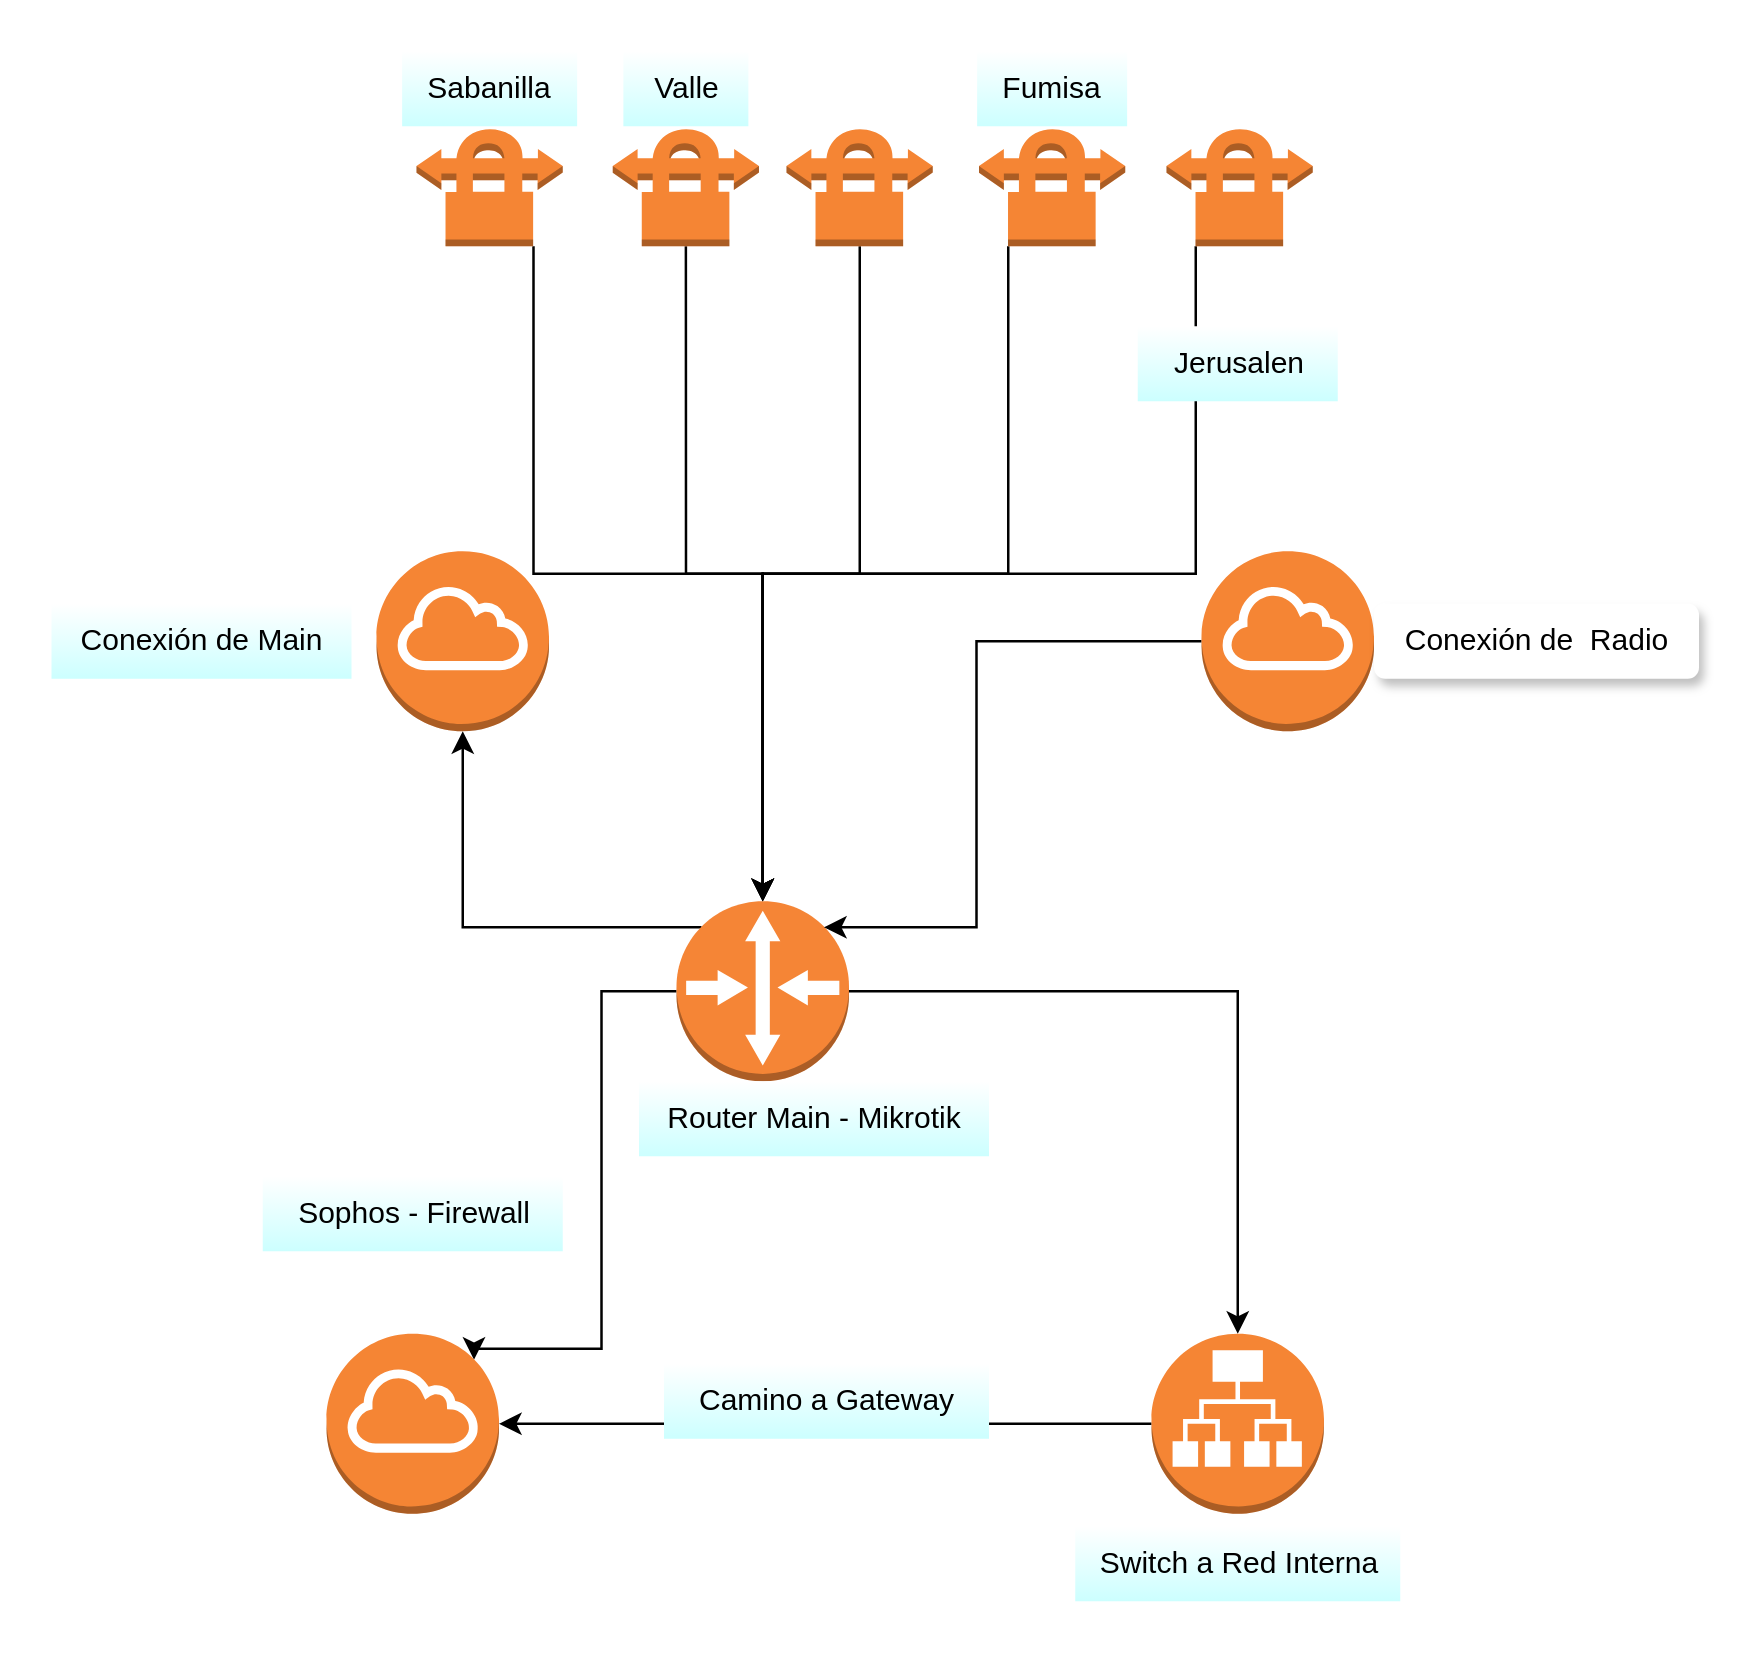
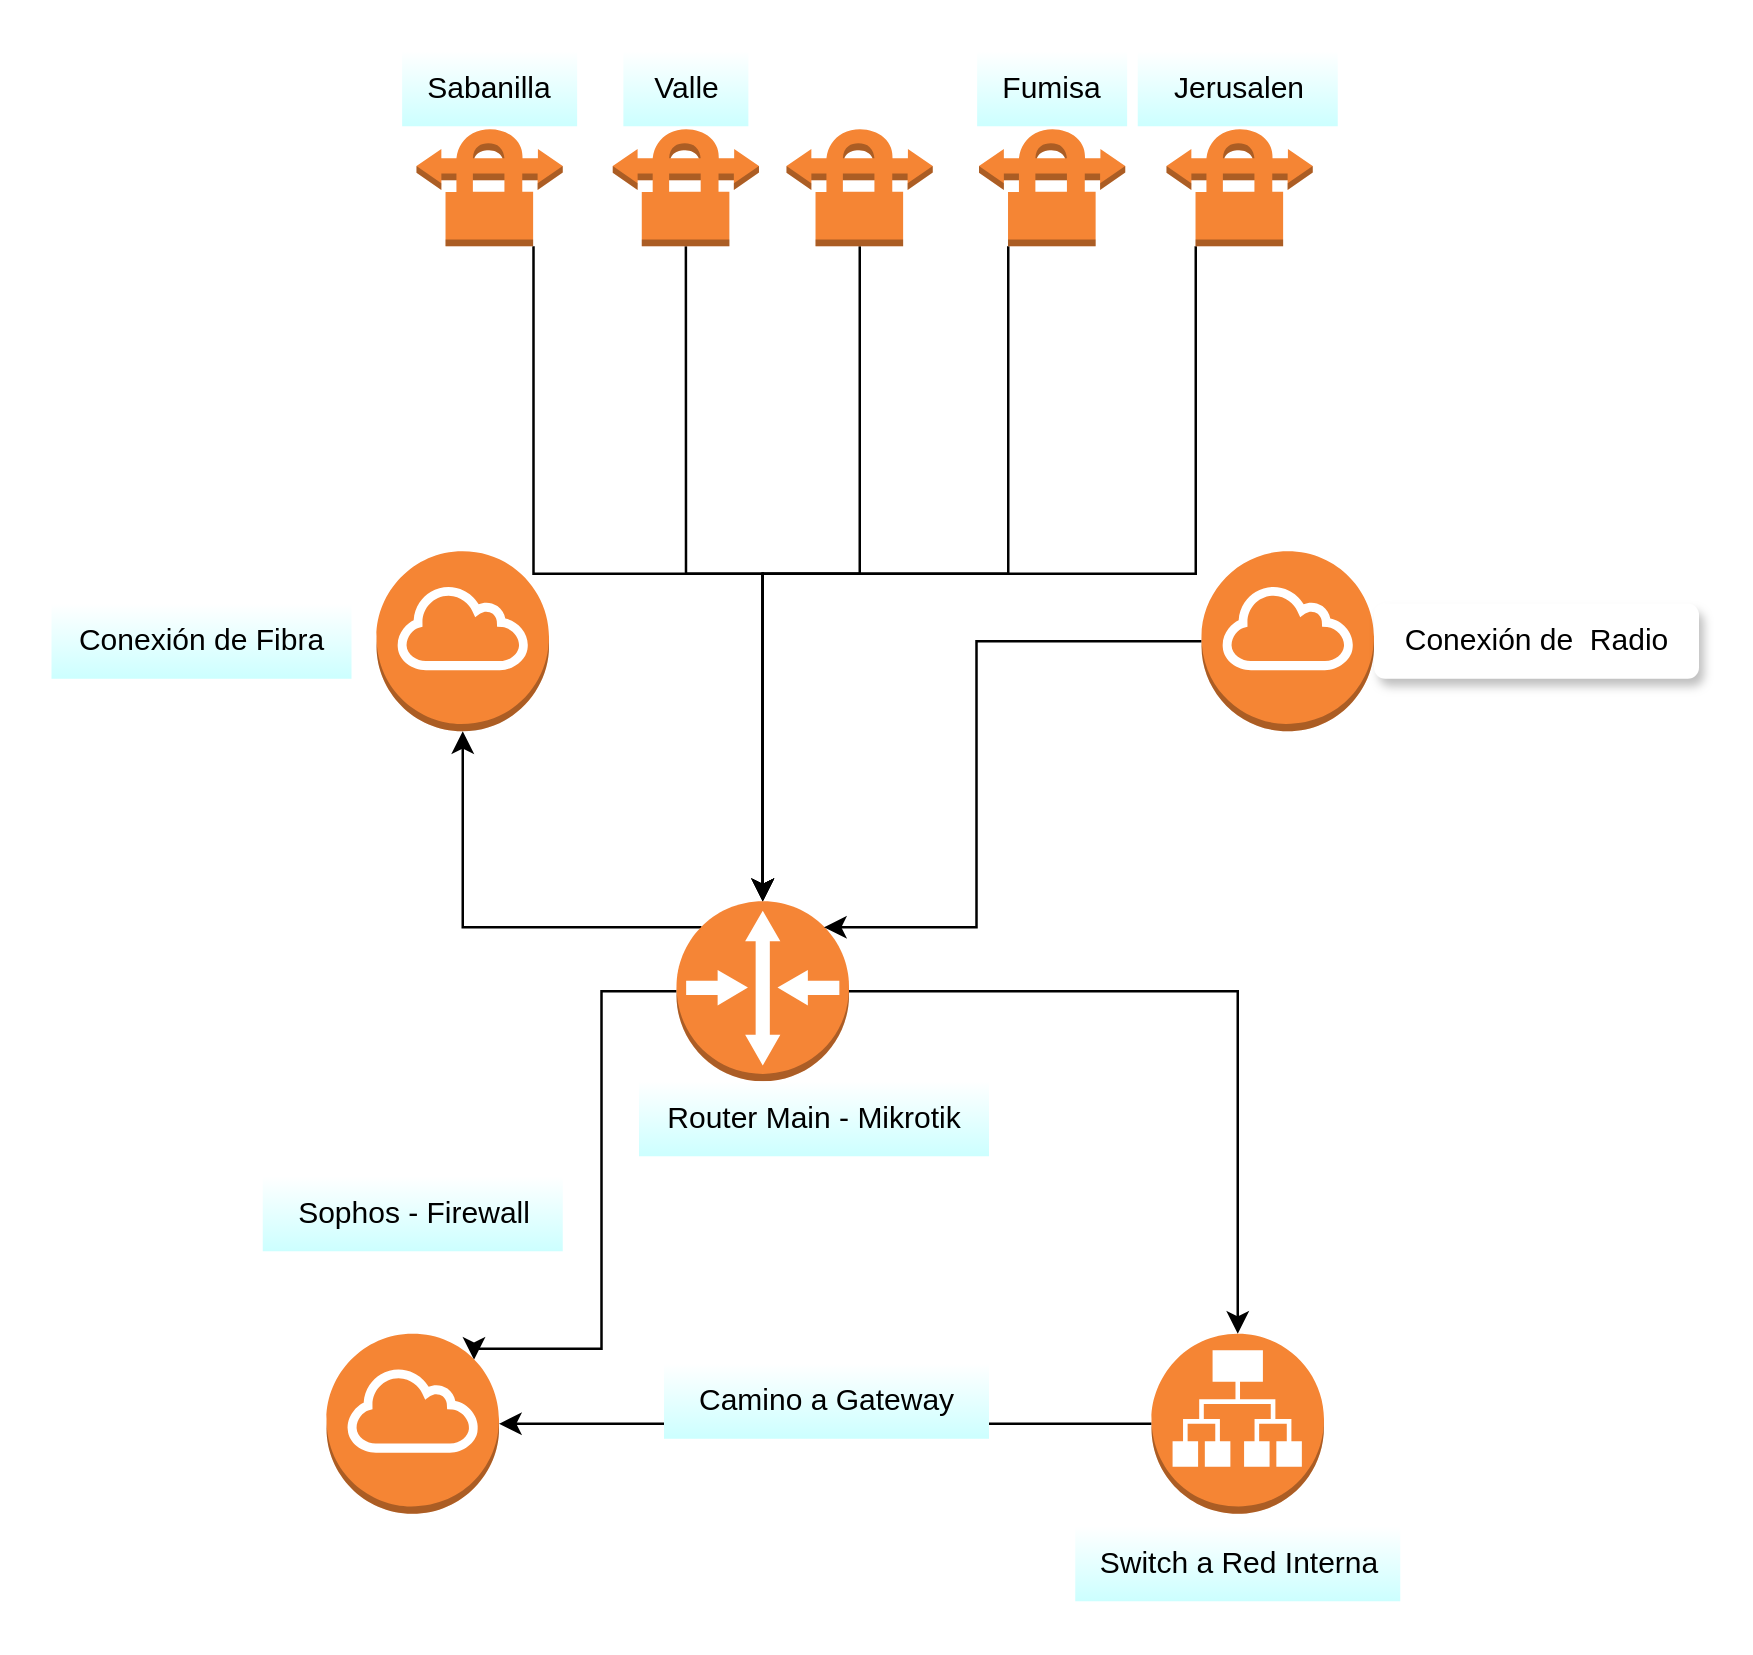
node "Jerusalen": moved (1238, 364) -> (1238, 89)
node "Conexión de Main": label "Conexión de Main" -> "Conexión de Fibra"
